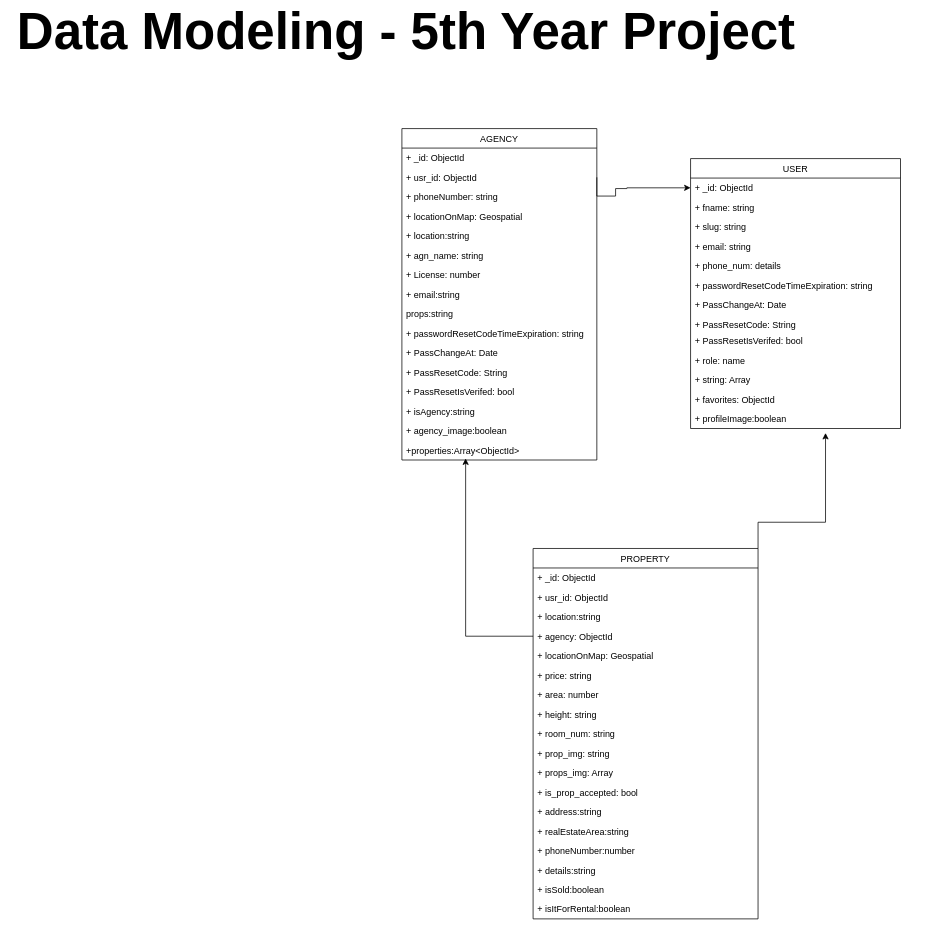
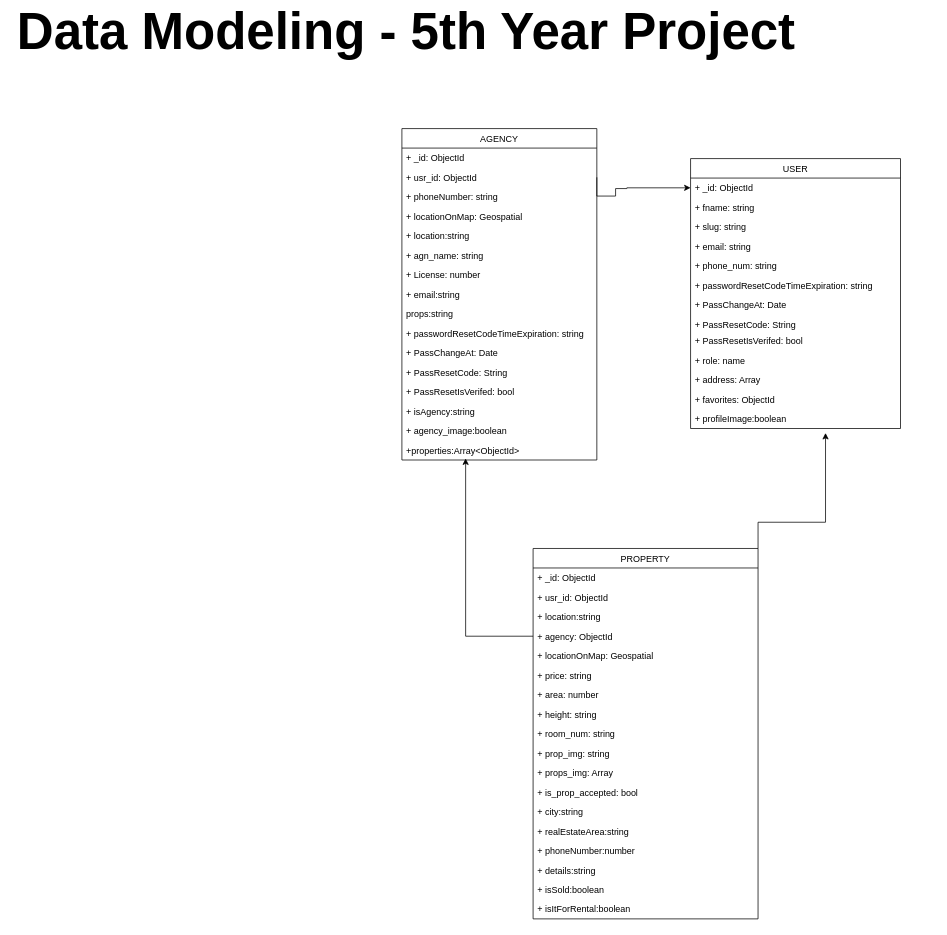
node "+ phone_num: details": label "+ phone_num: details" -> "+ phone_num: string"
node "+ string: Array": label "+ string: Array" -> "+ address: Array"
node "+ address:string": label "+ address:string" -> "+ city:string"
